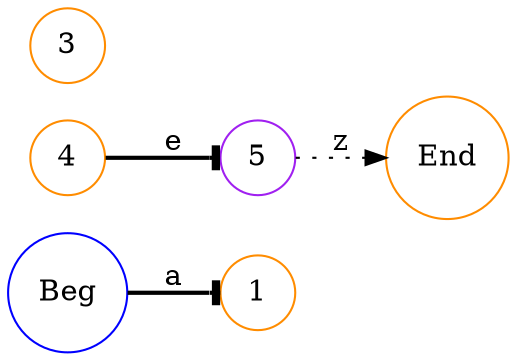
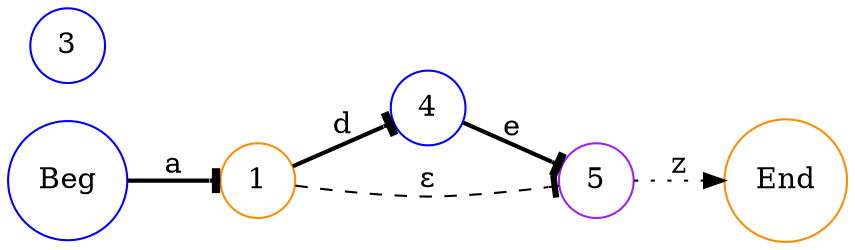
node "3": color darkorange -> blue
edge "1" -> "4": added, label "d"
node "4": color darkorange -> blue
edge "1" -> "5": added, label "ε"
